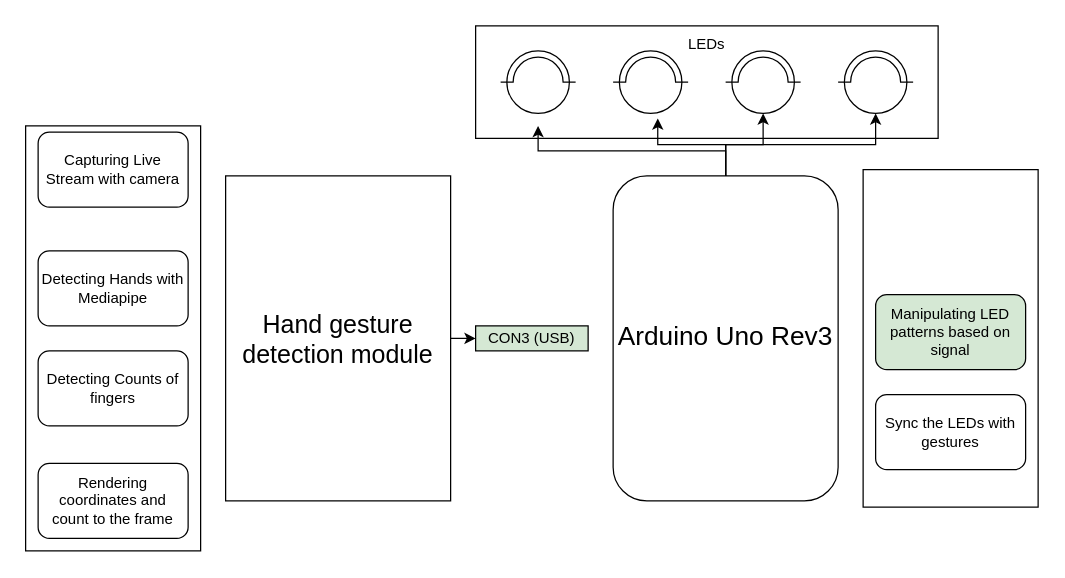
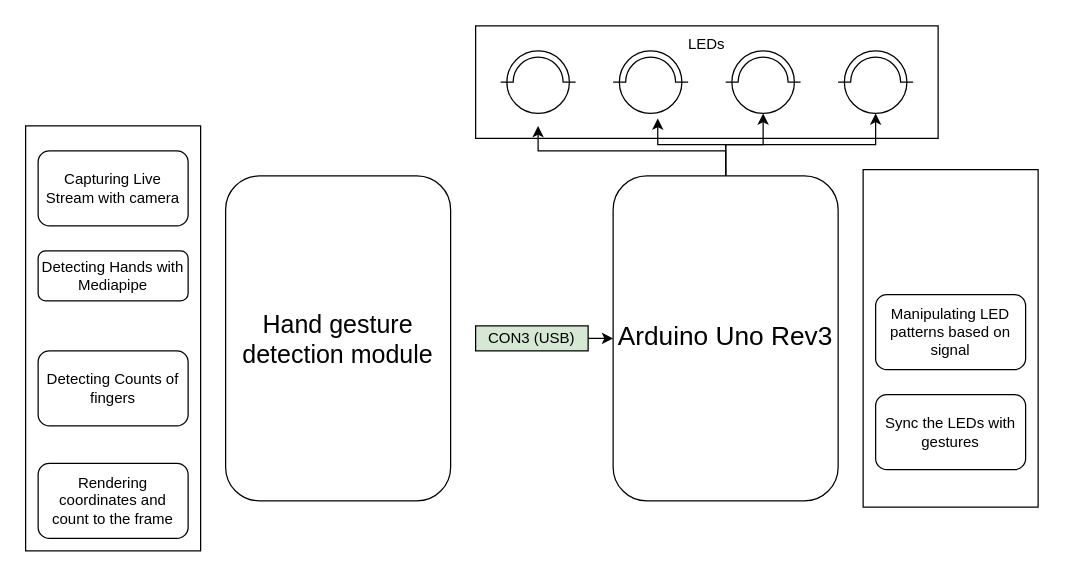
node "Capturing Live Stream with camera": moved (113, 169) -> (113, 188)
node "Detecting Hands with Mediapipe": size 150x75 -> 150x50
node "Manipulating LED patterns based on signal": fillcolor #d5e8d4 -> #ffffff
node "Hand gesture detection module": shape rectangle -> rounded rectangle
edge "Hand gesture detection module" -> "CON3 (USB)": removed
edge "CON3 (USB)" -> "Arduino Uno Rev3": added
